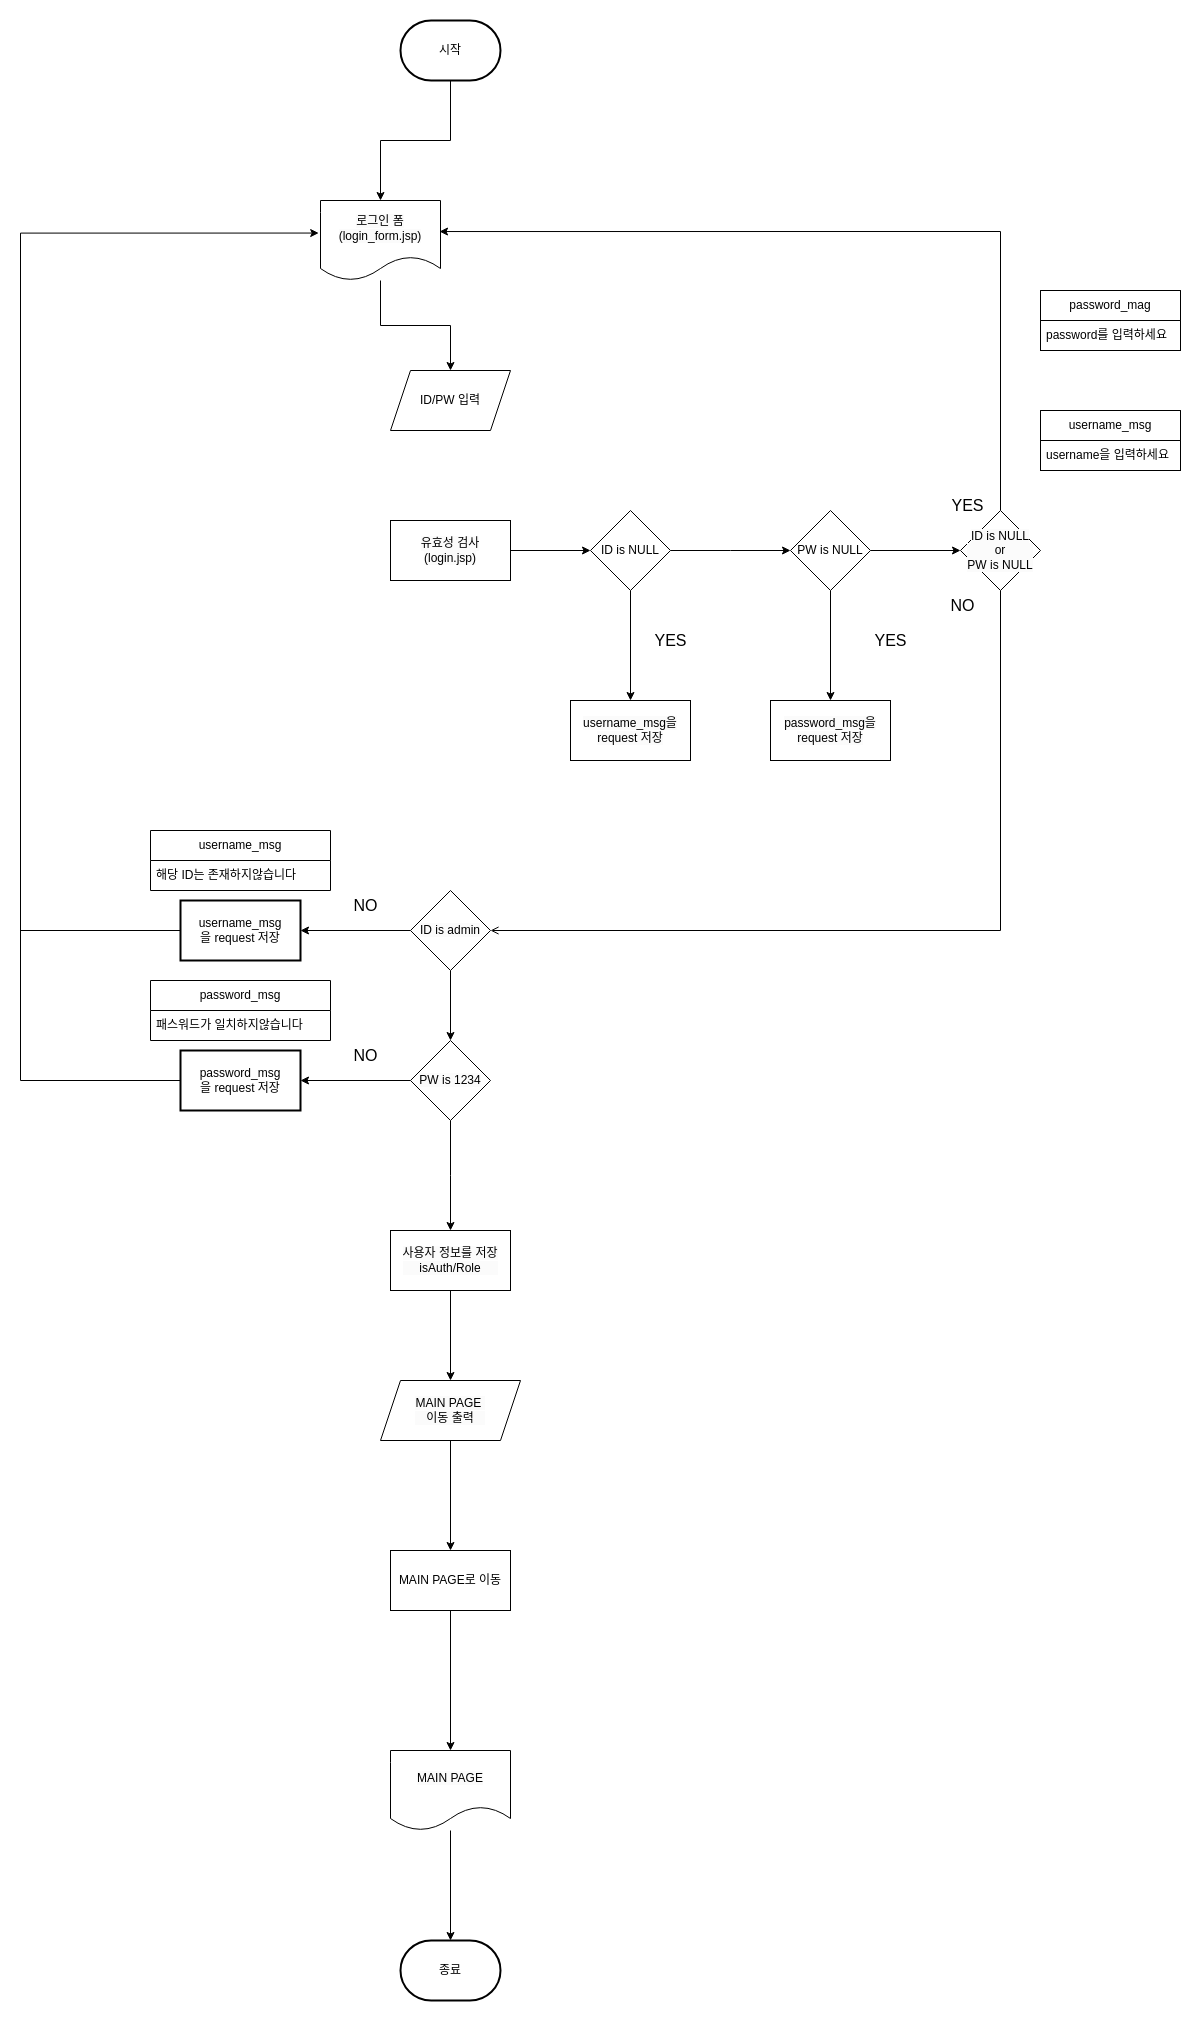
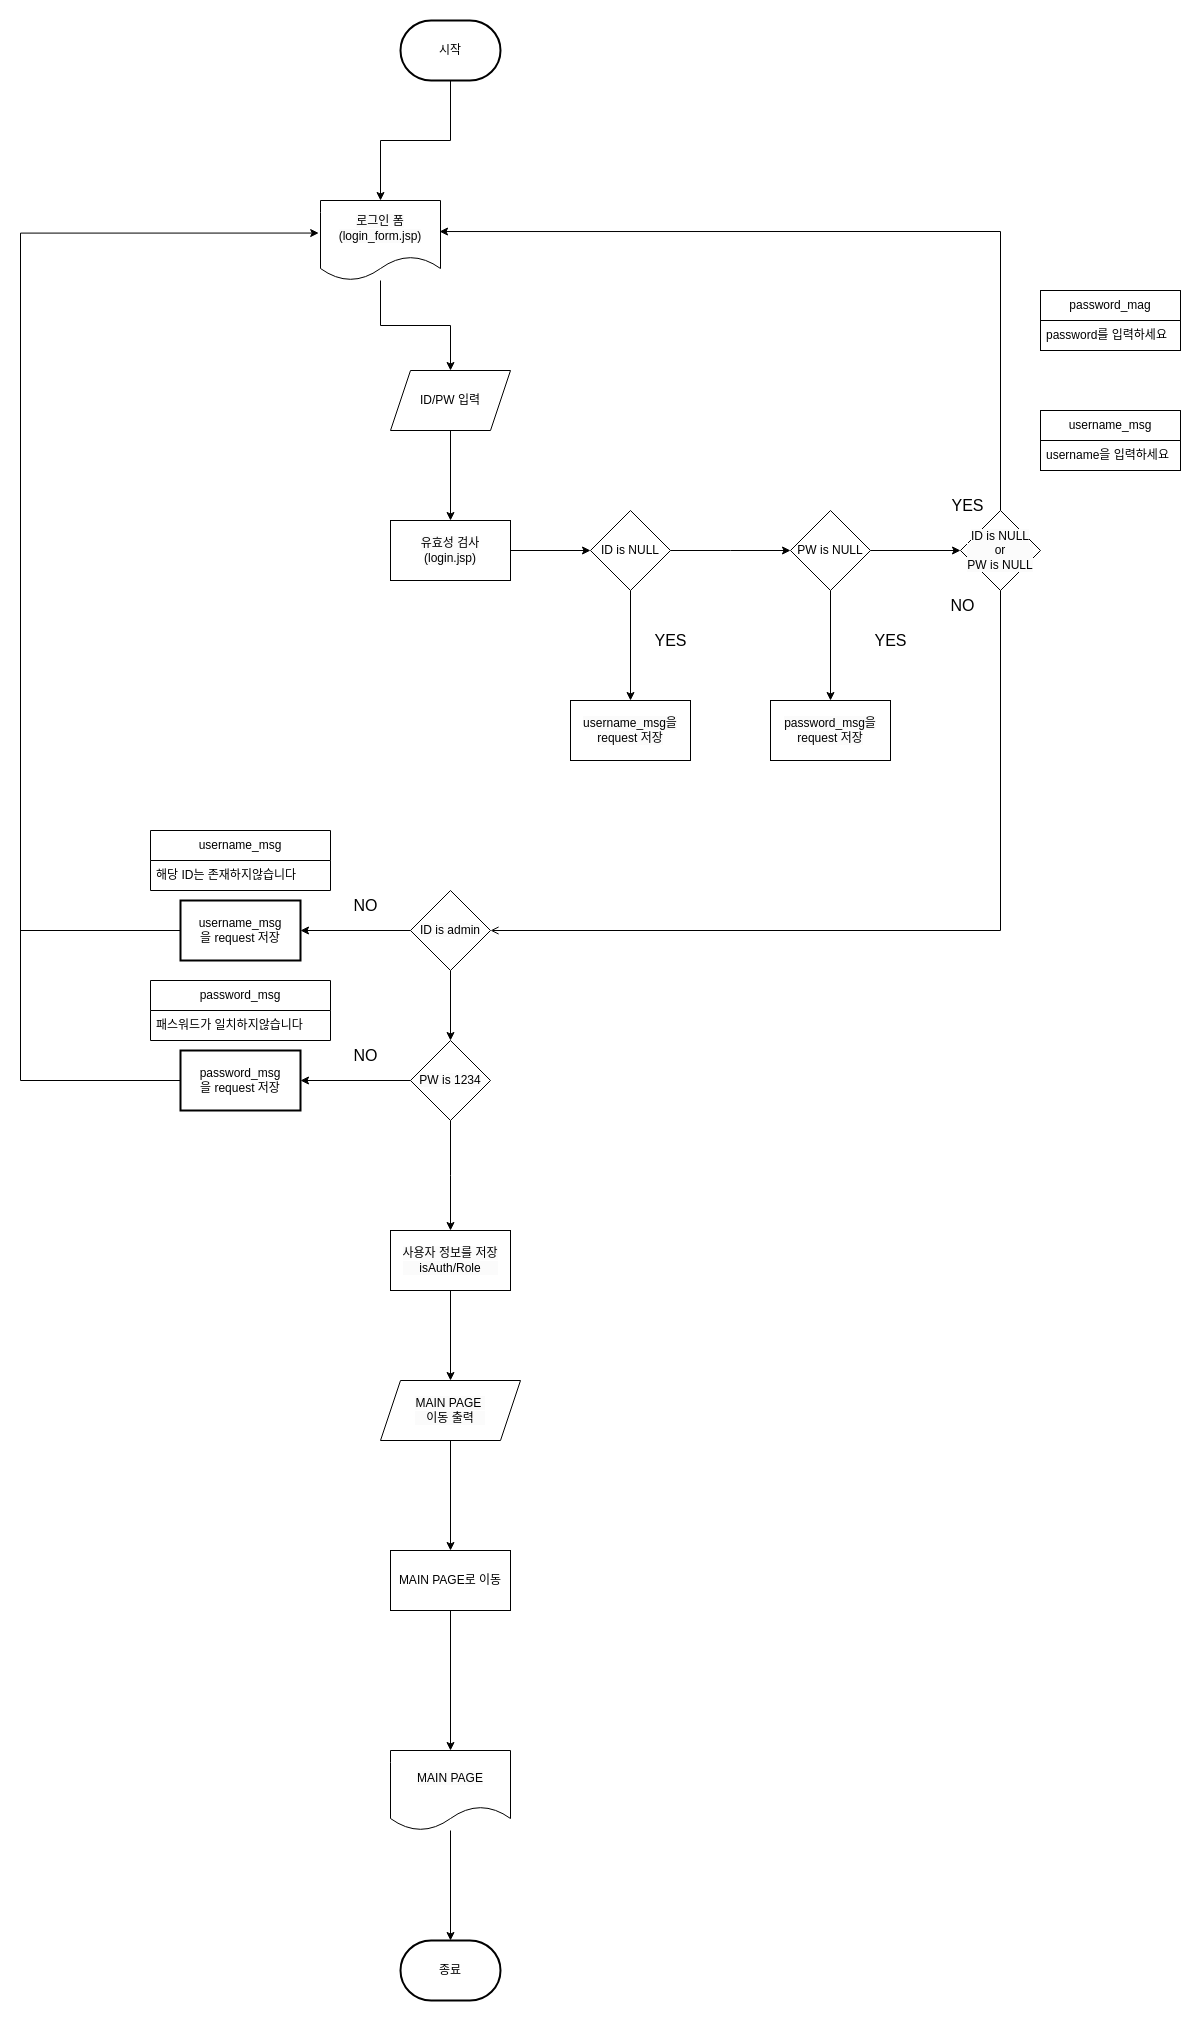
edge "ID/PW 입력" -> "유효성 검사 (login.jsp)": added
